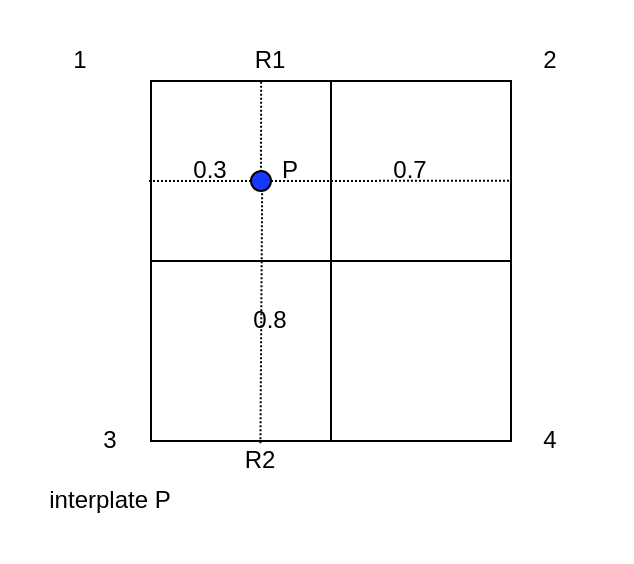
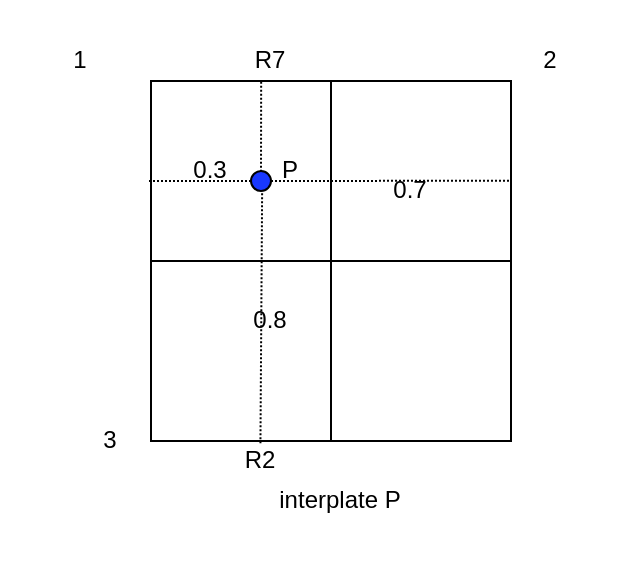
node "R1": label "R1" -> "R7"
node "0.7": moved (411, 171) -> (411, 191)
node "4": removed
node "interplate P": moved (111, 501) -> (341, 501)
